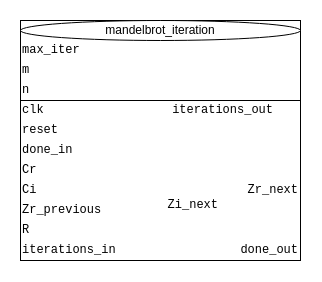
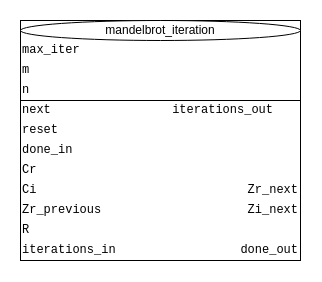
node "clk": label "clk" -> "next"
node "Zi_next": moved (191, 206) -> (271, 211)
